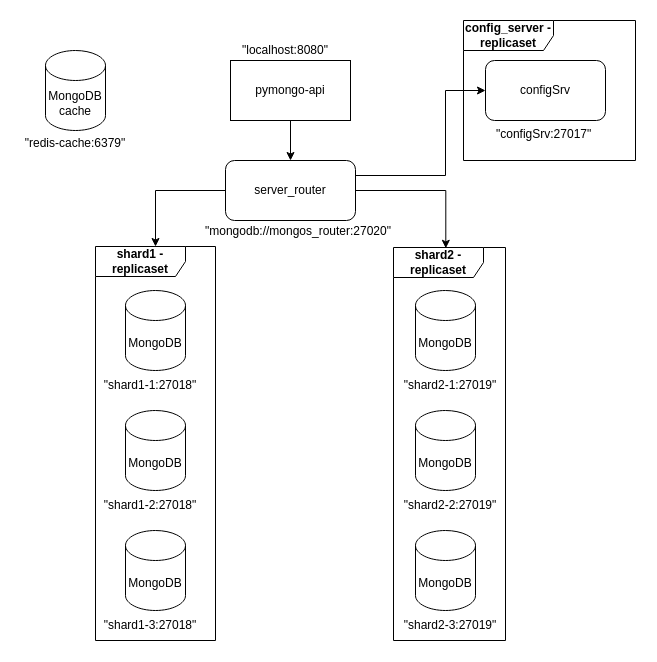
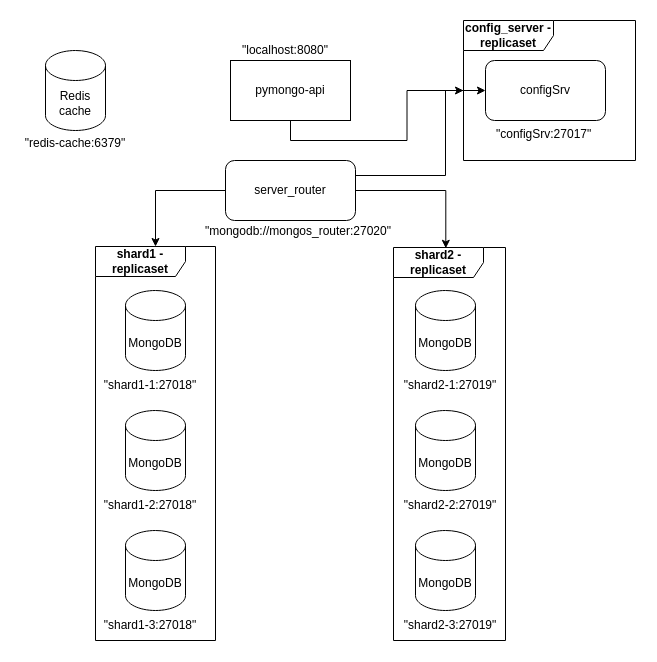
node "MongoDB cache": label "MongoDB cache" -> "Redis cache"
edge "pymongo-api" -> "server_router": now "pymongo-api" -> "config_server - replicaset"
